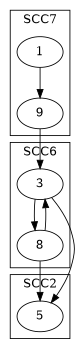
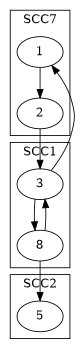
node "9": label "9" -> "2"
cluster "SCC6": label "SCC6" -> "SCC1"
edge "3" -> "5": now "3" -> "1"
